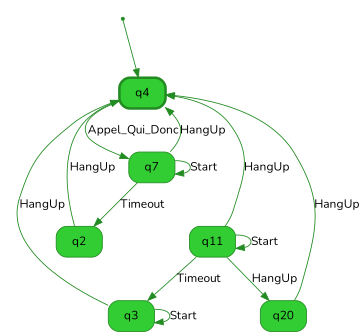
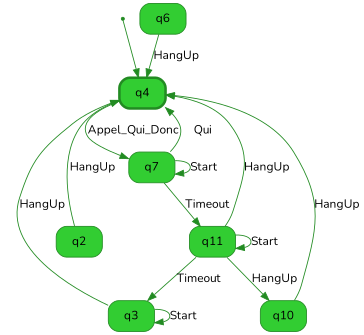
node "q6": added
edge "q7" -> "q4": label "HangUp" -> "Qui"
edge "q7" -> "q2": now "q7" -> "q11"
node "q20": label "q20" -> "q10"
